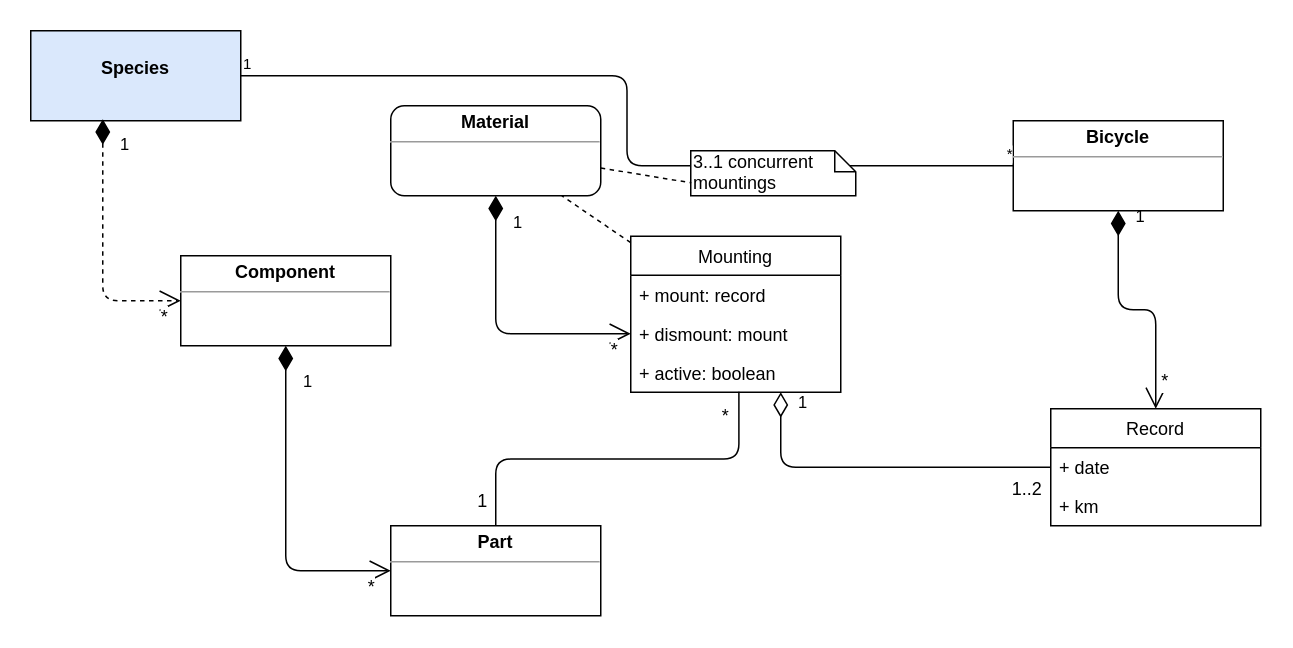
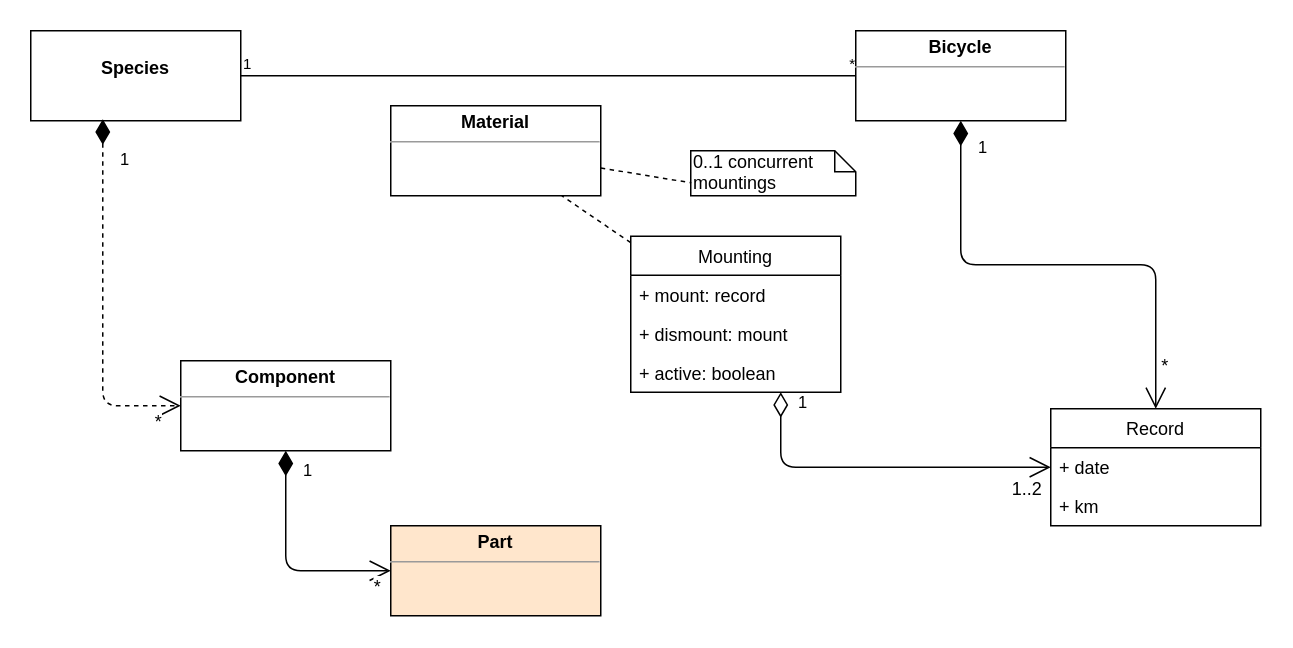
node "Species": fillcolor #dae8fc -> #ffffff
node "Material": shape rounded rectangle -> rectangle
node "Bicycle": moved (1118, 166) -> (961, 76)
node "3..1 concurrent mountings": label "3..1 concurrent mountings" -> "0..1 concurrent mountings"
node "Component": moved (286, 301) -> (286, 406)
edge "Material" -- "+ dismount: mount": removed, labels "1", "*"
edge "+ active: boolean" -- "Part": removed, labels "*", "1"
edge "+ date" -> "+ active: boolean": arrowhead none -> open
node "Part": fillcolor #ffffff -> #ffe6cc
